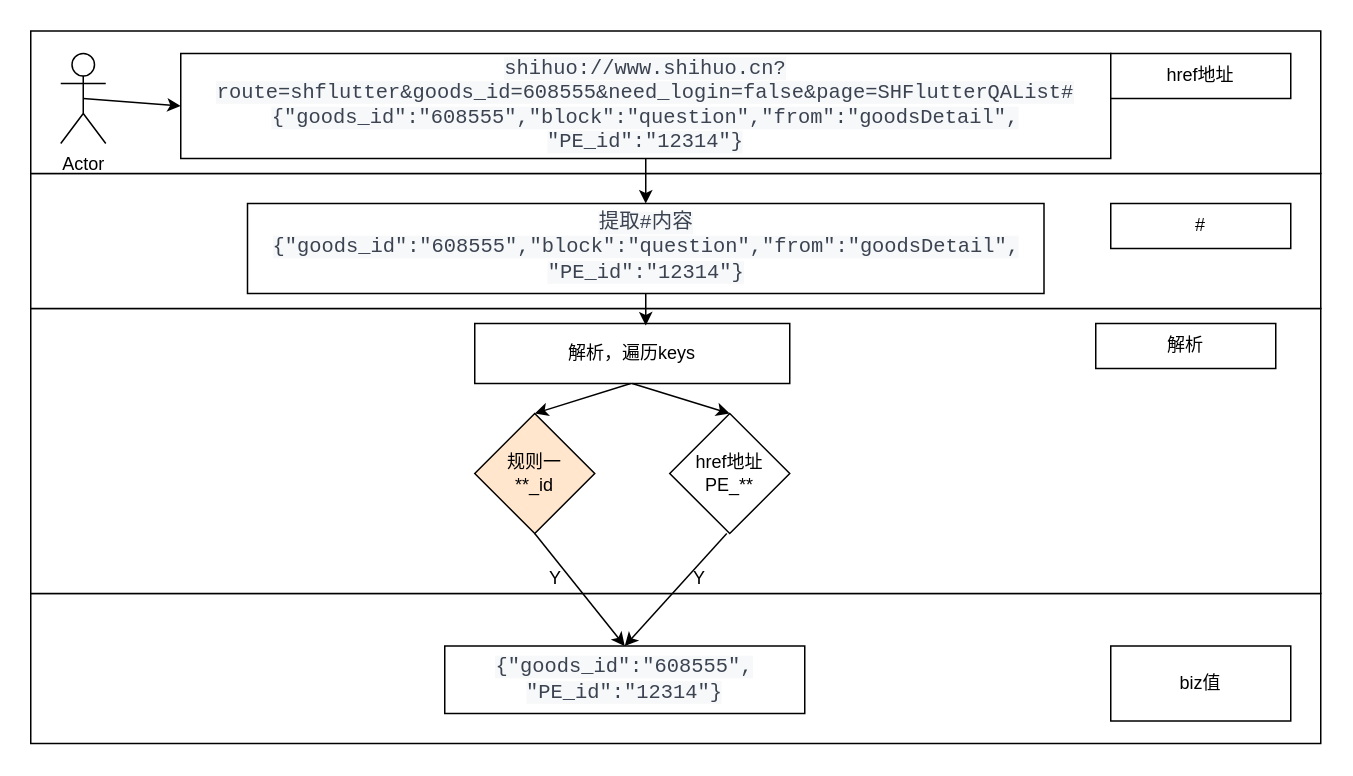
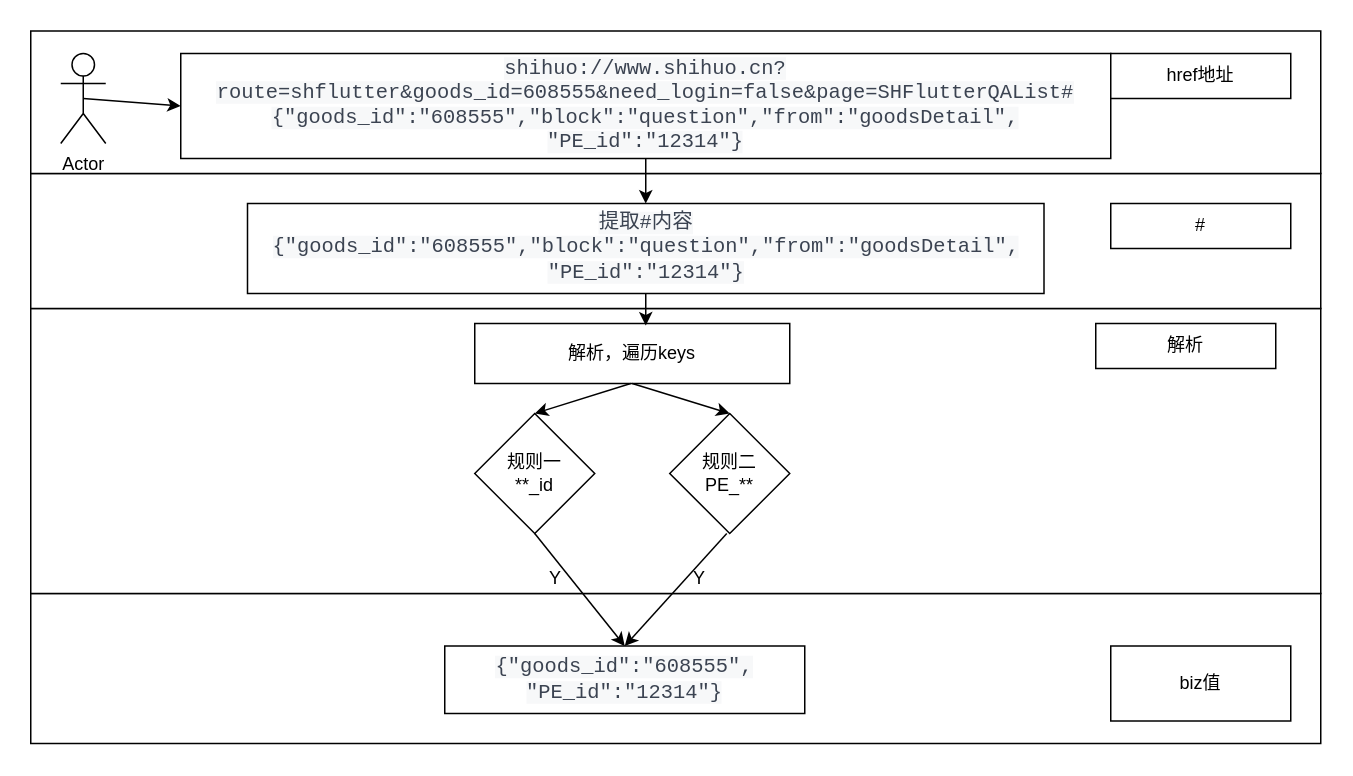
node "规则一 **_id": fillcolor #ffe6cc -> #ffffff
node "href地址 PE_**": label "href地址 PE_**" -> "规则二 PE_**"
